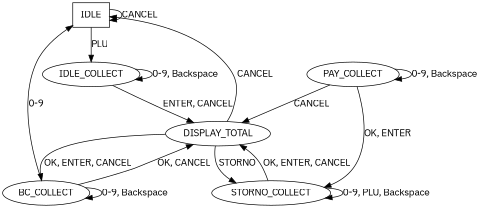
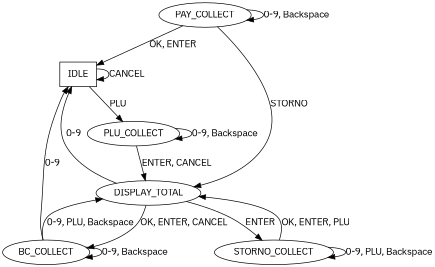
node "IDLE_COLLECT": label "IDLE_COLLECT" -> "PLU_COLLECT"
edge "DISPLAY_TOTAL" -> "IDLE": label "CANCEL" -> "0-9"
edge "PAY_COLLECT" -> "DISPLAY_TOTAL": label "CANCEL" -> "STORNO"
edge "PAY_COLLECT" -> "STORNO_COLLECT": now "PAY_COLLECT" -> "IDLE"
edge "BC_COLLECT" -> "DISPLAY_TOTAL": label "OK, CANCEL" -> "0-9, PLU, Backspace"
edge "DISPLAY_TOTAL" -> "STORNO_COLLECT": label "STORNO" -> "ENTER"
edge "STORNO_COLLECT" -> "DISPLAY_TOTAL": label "OK, ENTER, CANCEL" -> "OK, ENTER, PLU"
